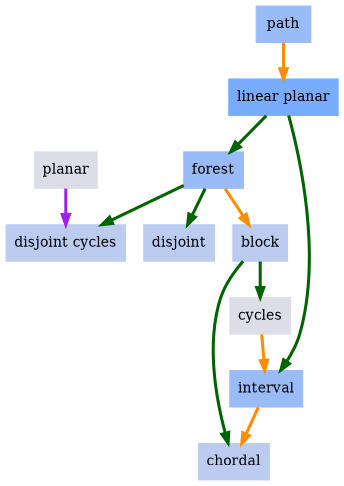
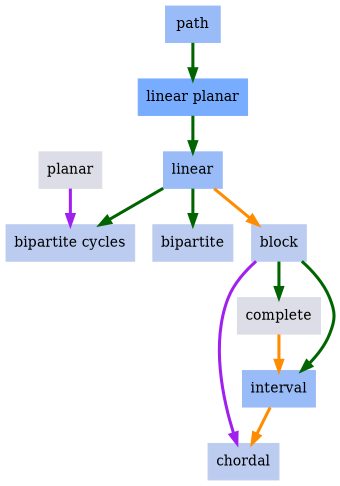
edge "path" -> "linear planar": color darkorange -> darkgreen
node "forest": label "forest" -> "linear"
edge "linear planar" -> "interval": now "block" -> "interval"
node "disjoint cycles": label "disjoint cycles" -> "bipartite cycles"
node "disjoint": label "disjoint" -> "bipartite"
node "cycles": label "cycles" -> "complete"
edge "block" -> "chordal": color darkgreen -> purple
